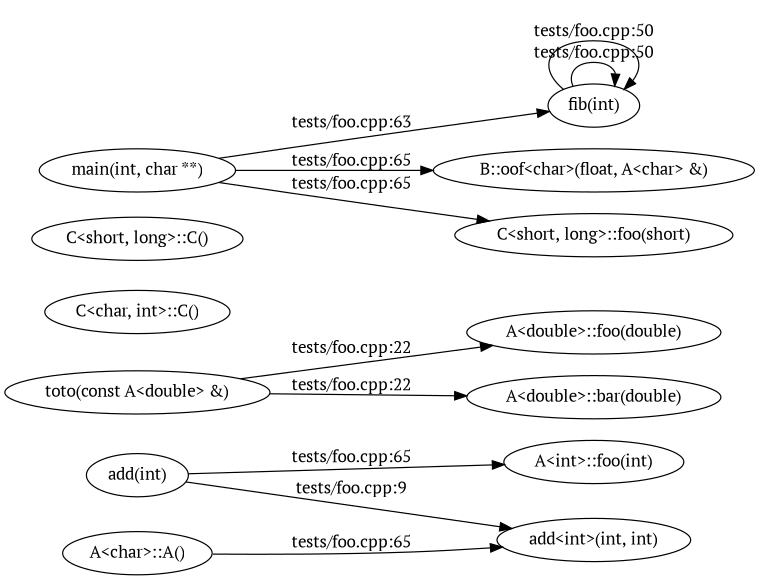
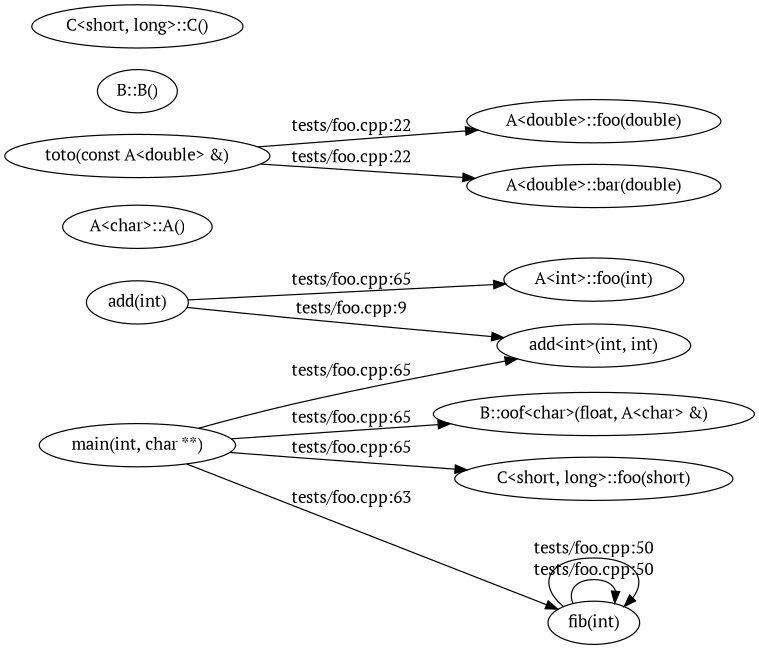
node "B::B()": added
node "C<char, int>::C()": removed
edge "A<char>::A()" -> "add<int>(int, int)": now "main(int, char **)" -> "add<int>(int, int)"
